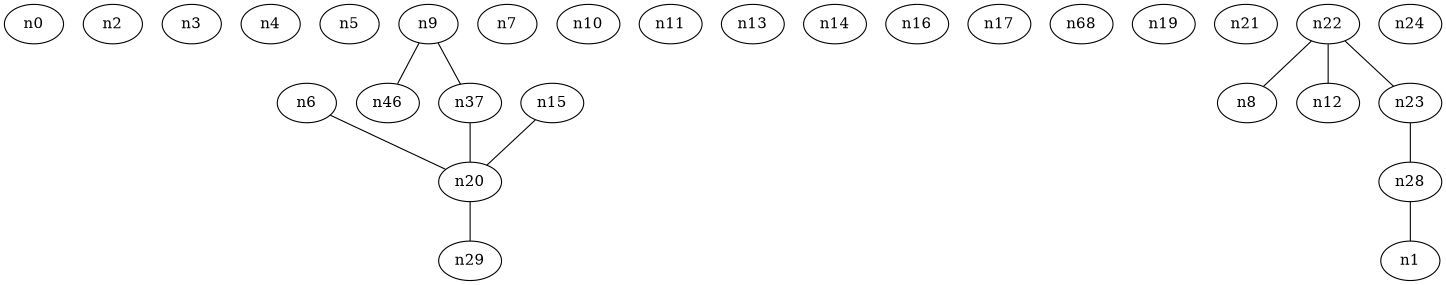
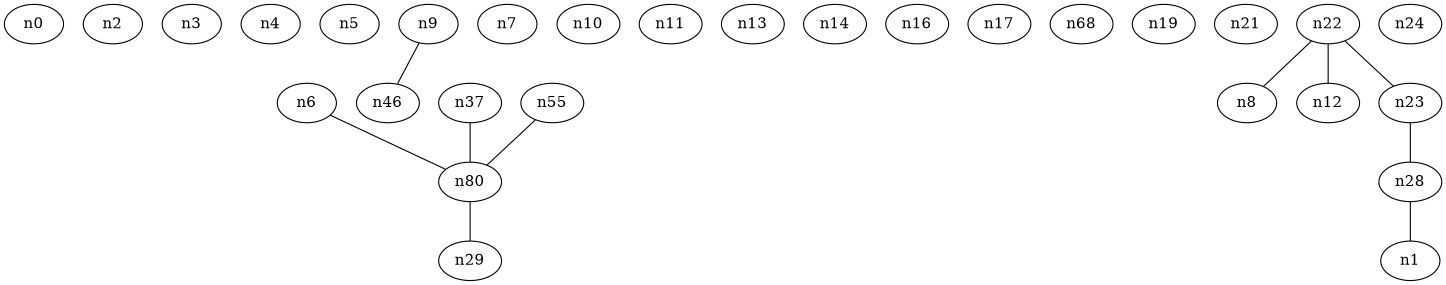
edge "n9" -- "n37": removed
node "n15": label "n15" -> "n55"
node "n20": label "n20" -> "n80"
